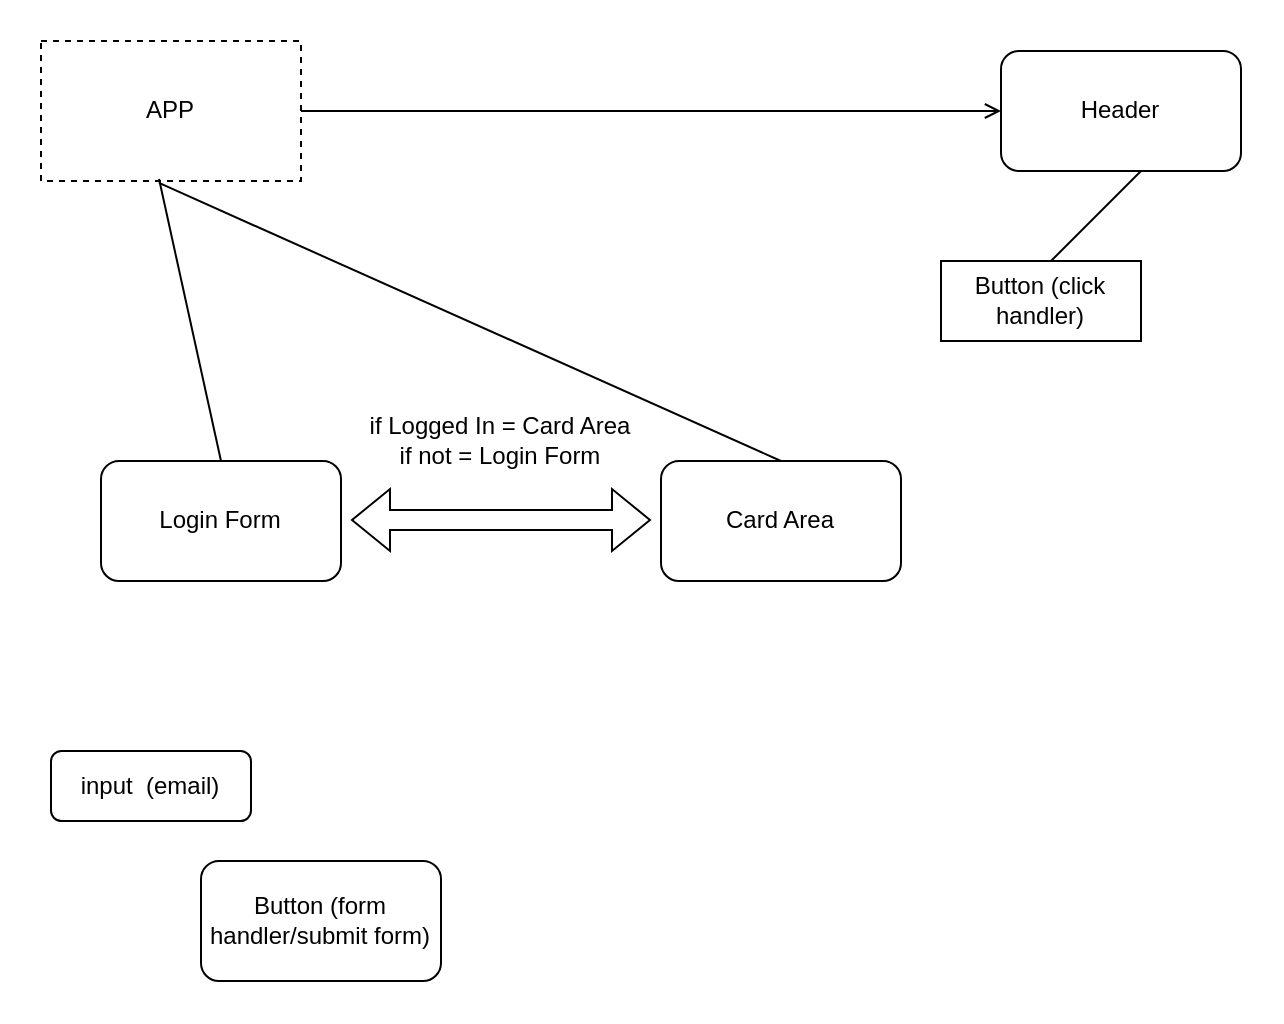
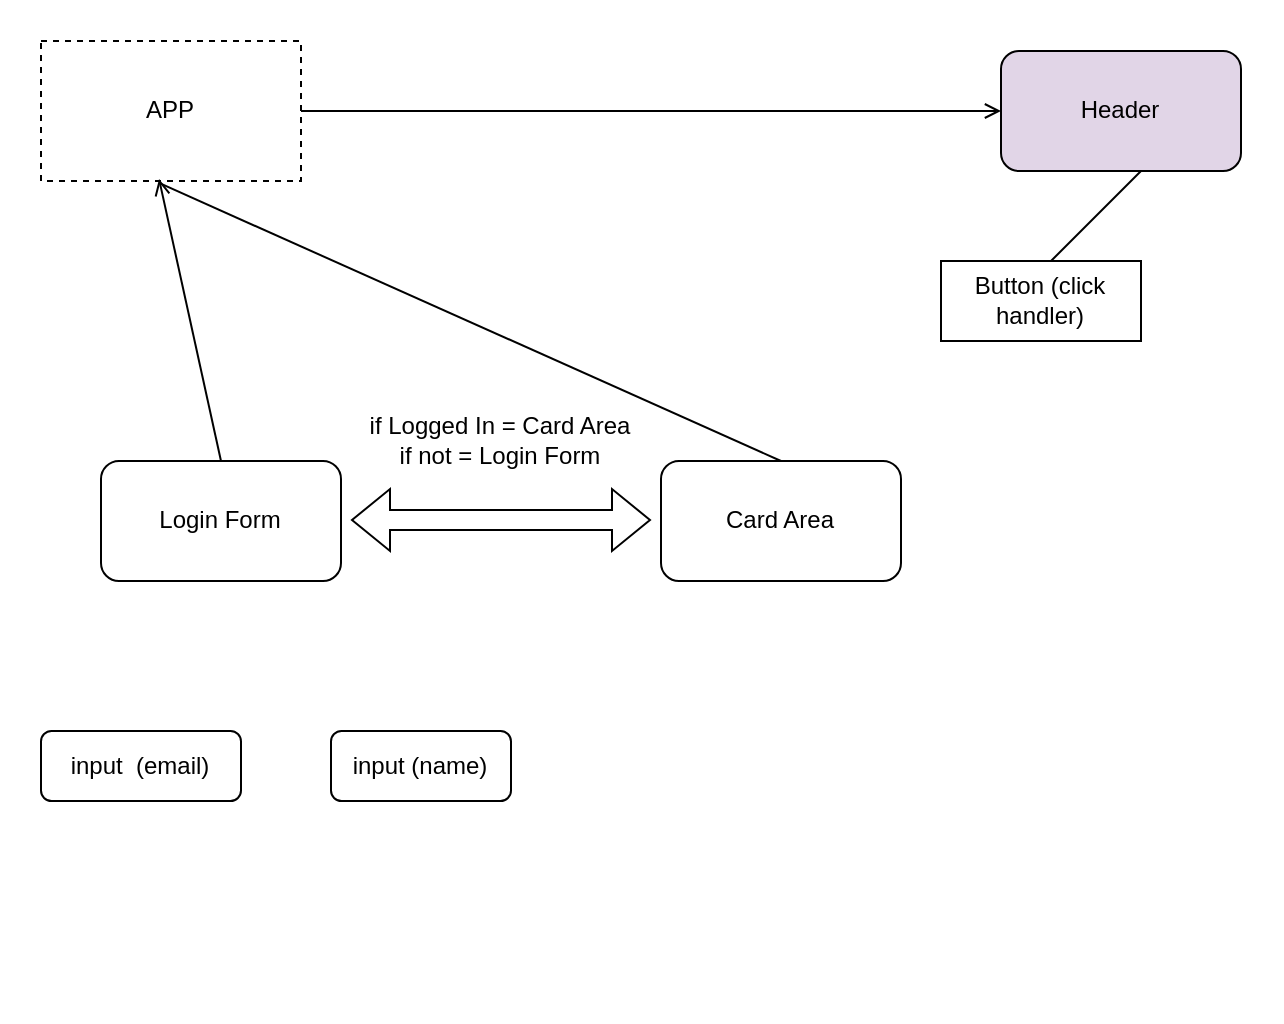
node "Header": fillcolor #ffffff -> #e1d5e7
edge "APP" -- "Login Form": arrowhead none -> open
node "input (name)": added
node "input (email)": moved (151, 786) -> (141, 766)
node "Button (form handler/submit form)": removed
